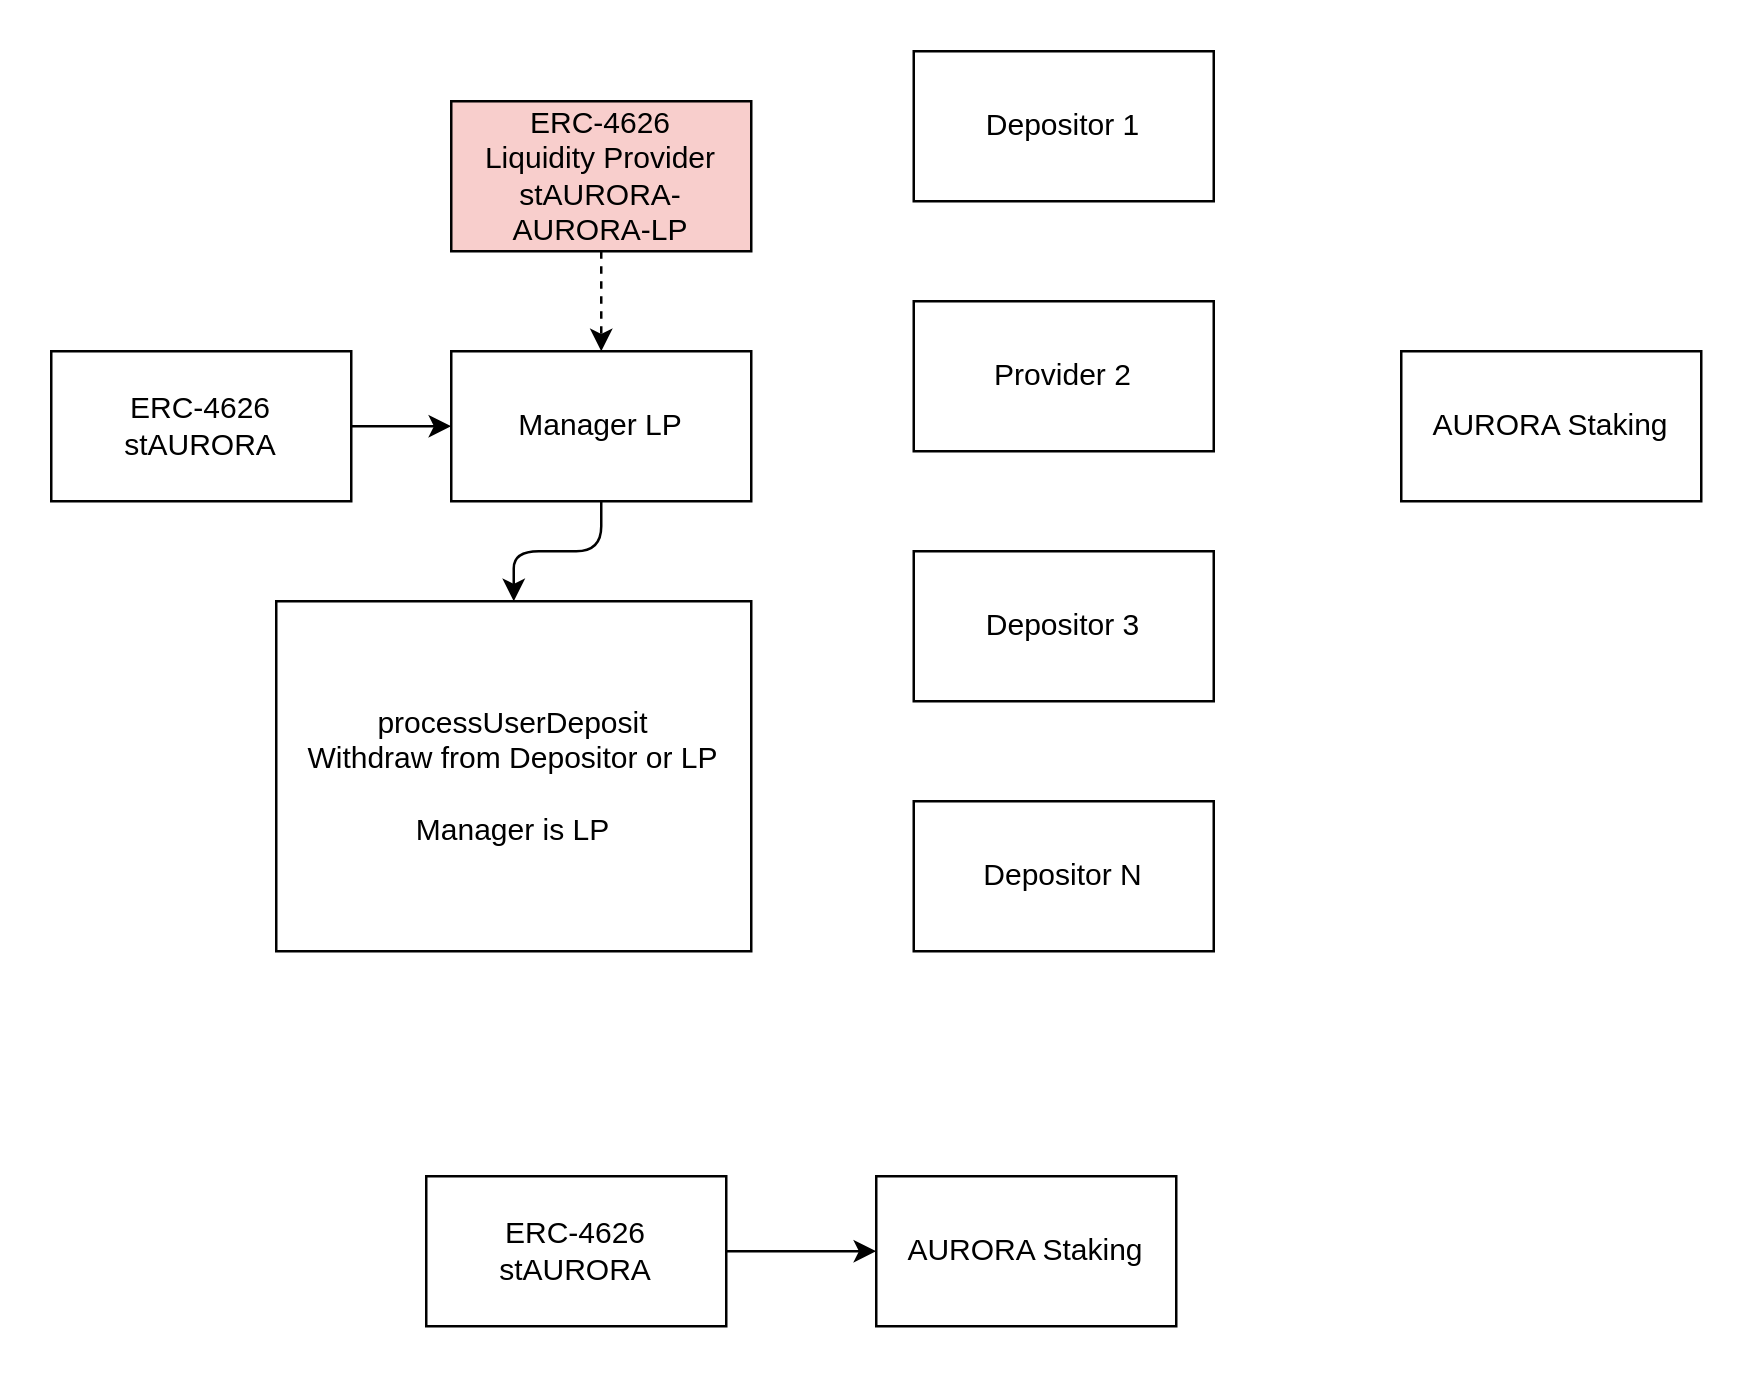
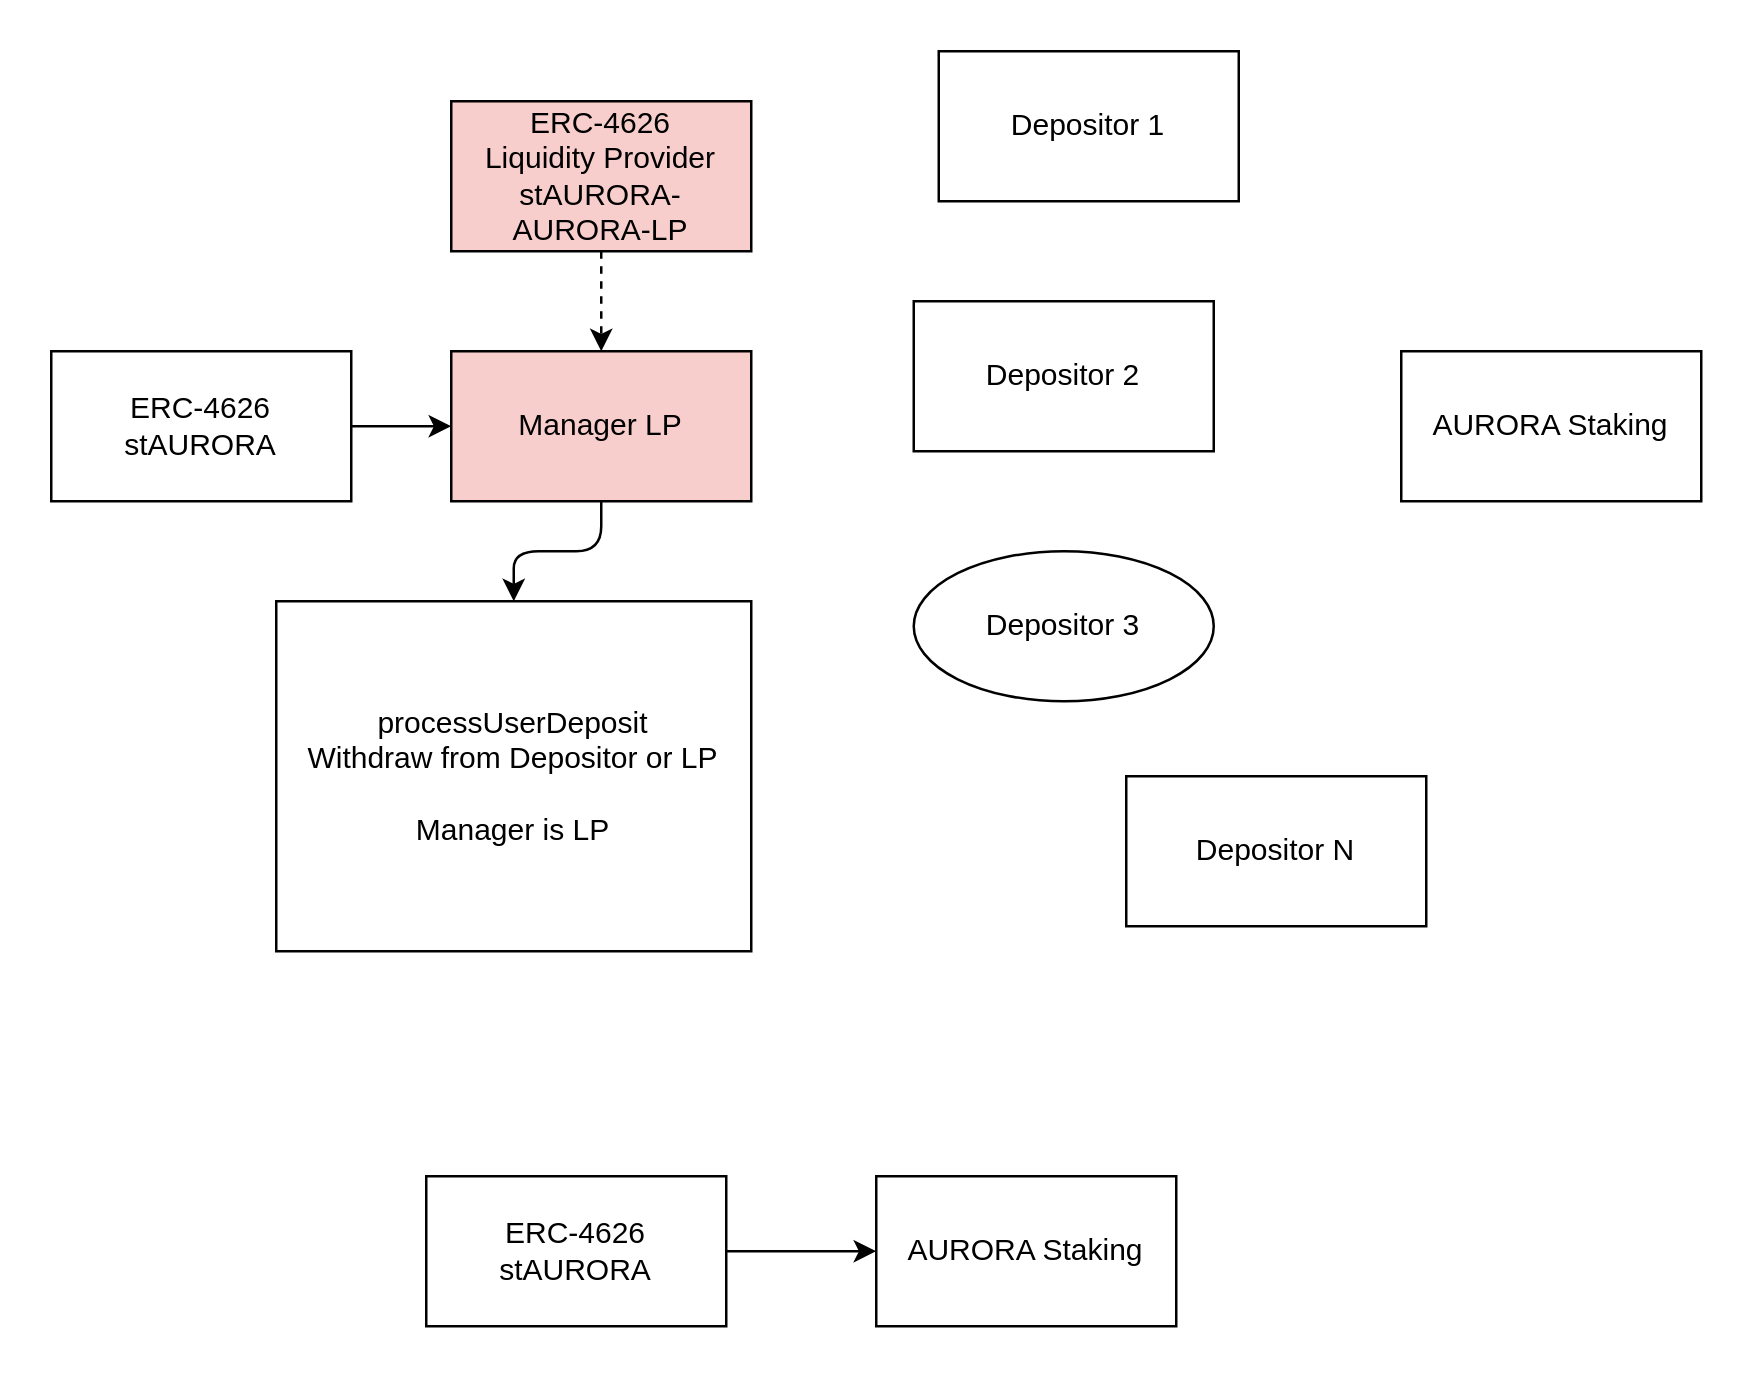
node "Depositor 1": moved (1064, 126) -> (1089, 126)
node "Provider 2": label "Provider 2" -> "Depositor 2"
node "Manager LP": fillcolor #ffffff -> #f8cecc
node "Depositor 3": shape rectangle -> ellipse
node "Depositor N": moved (1064, 876) -> (1276, 851)
